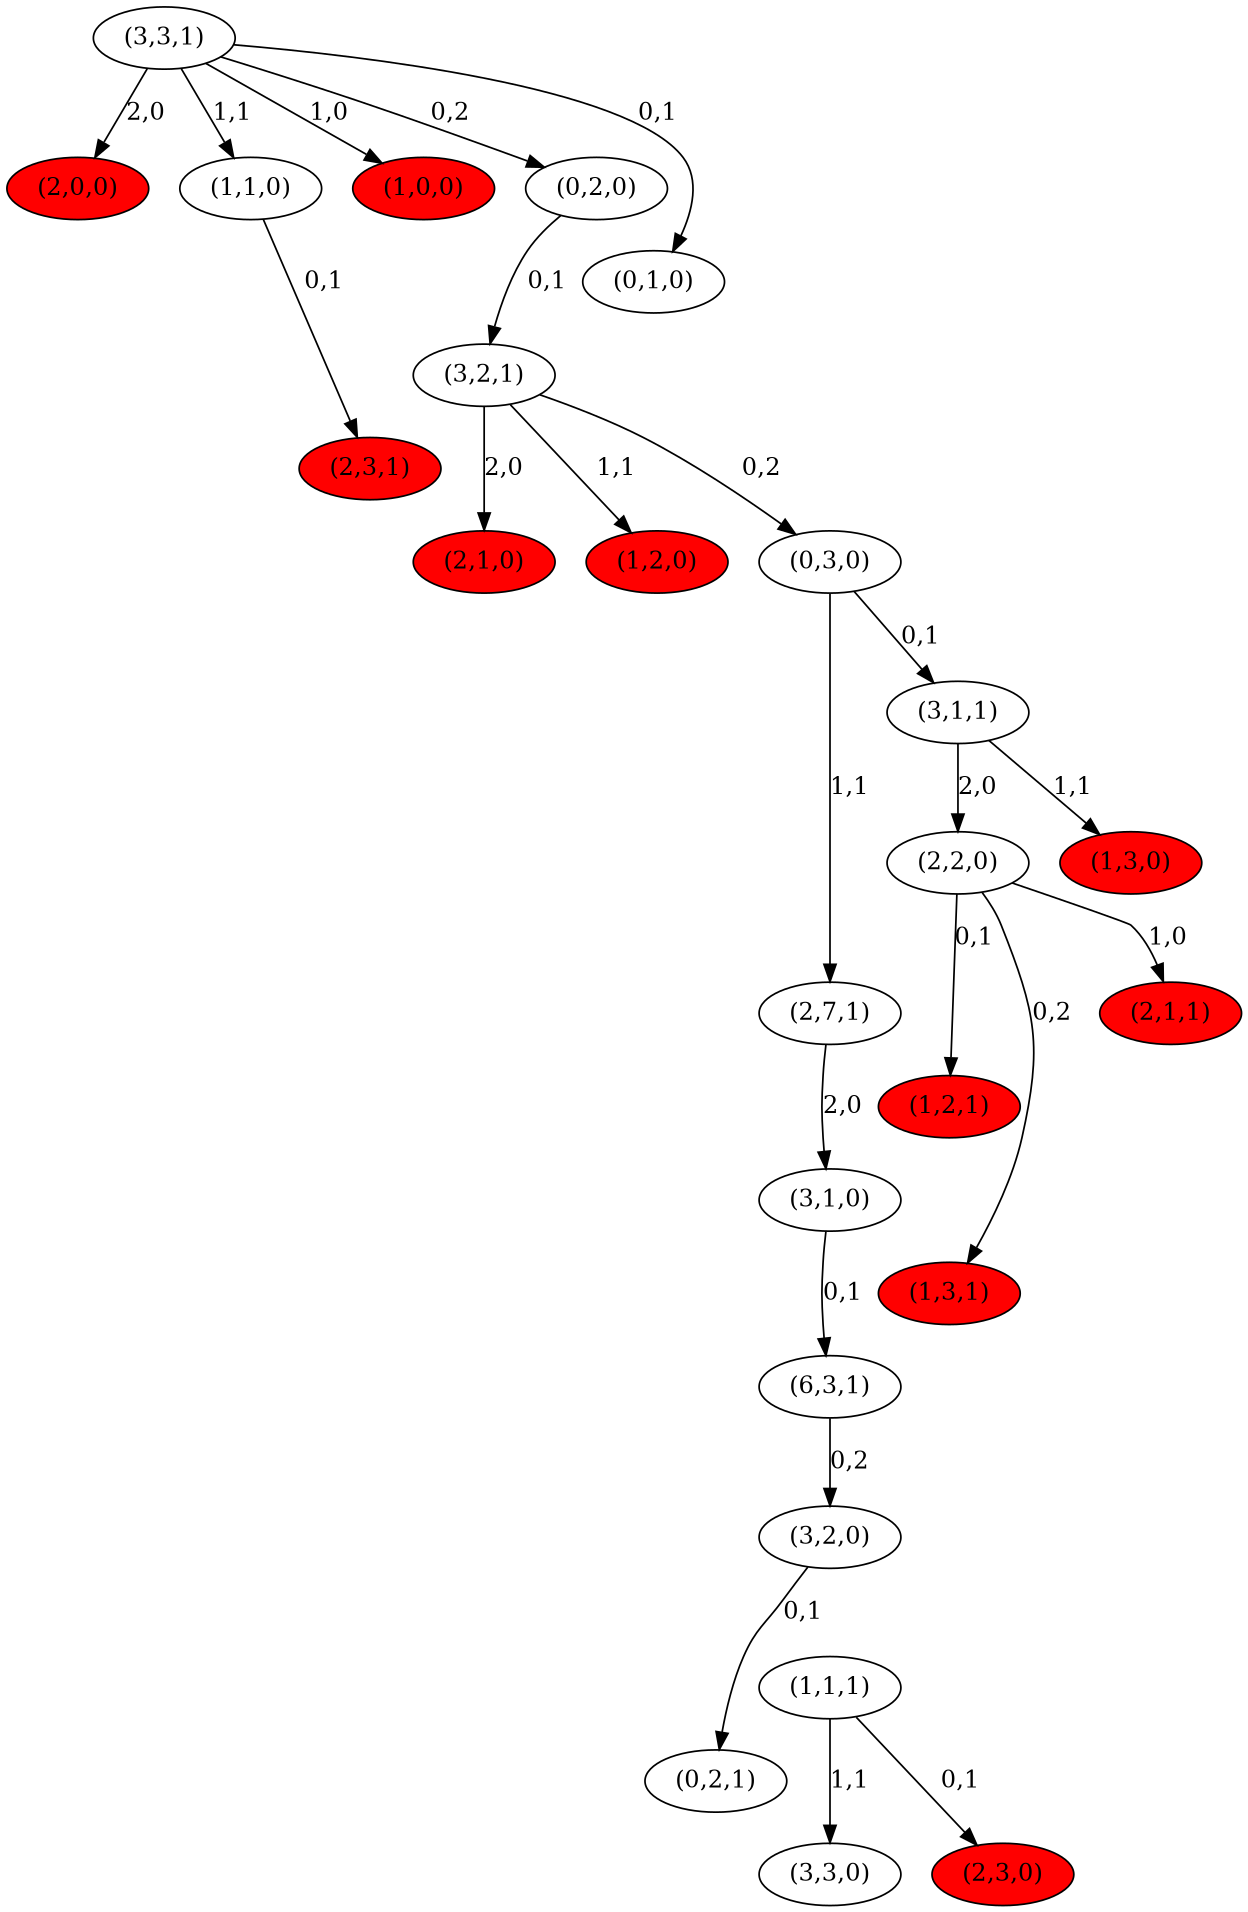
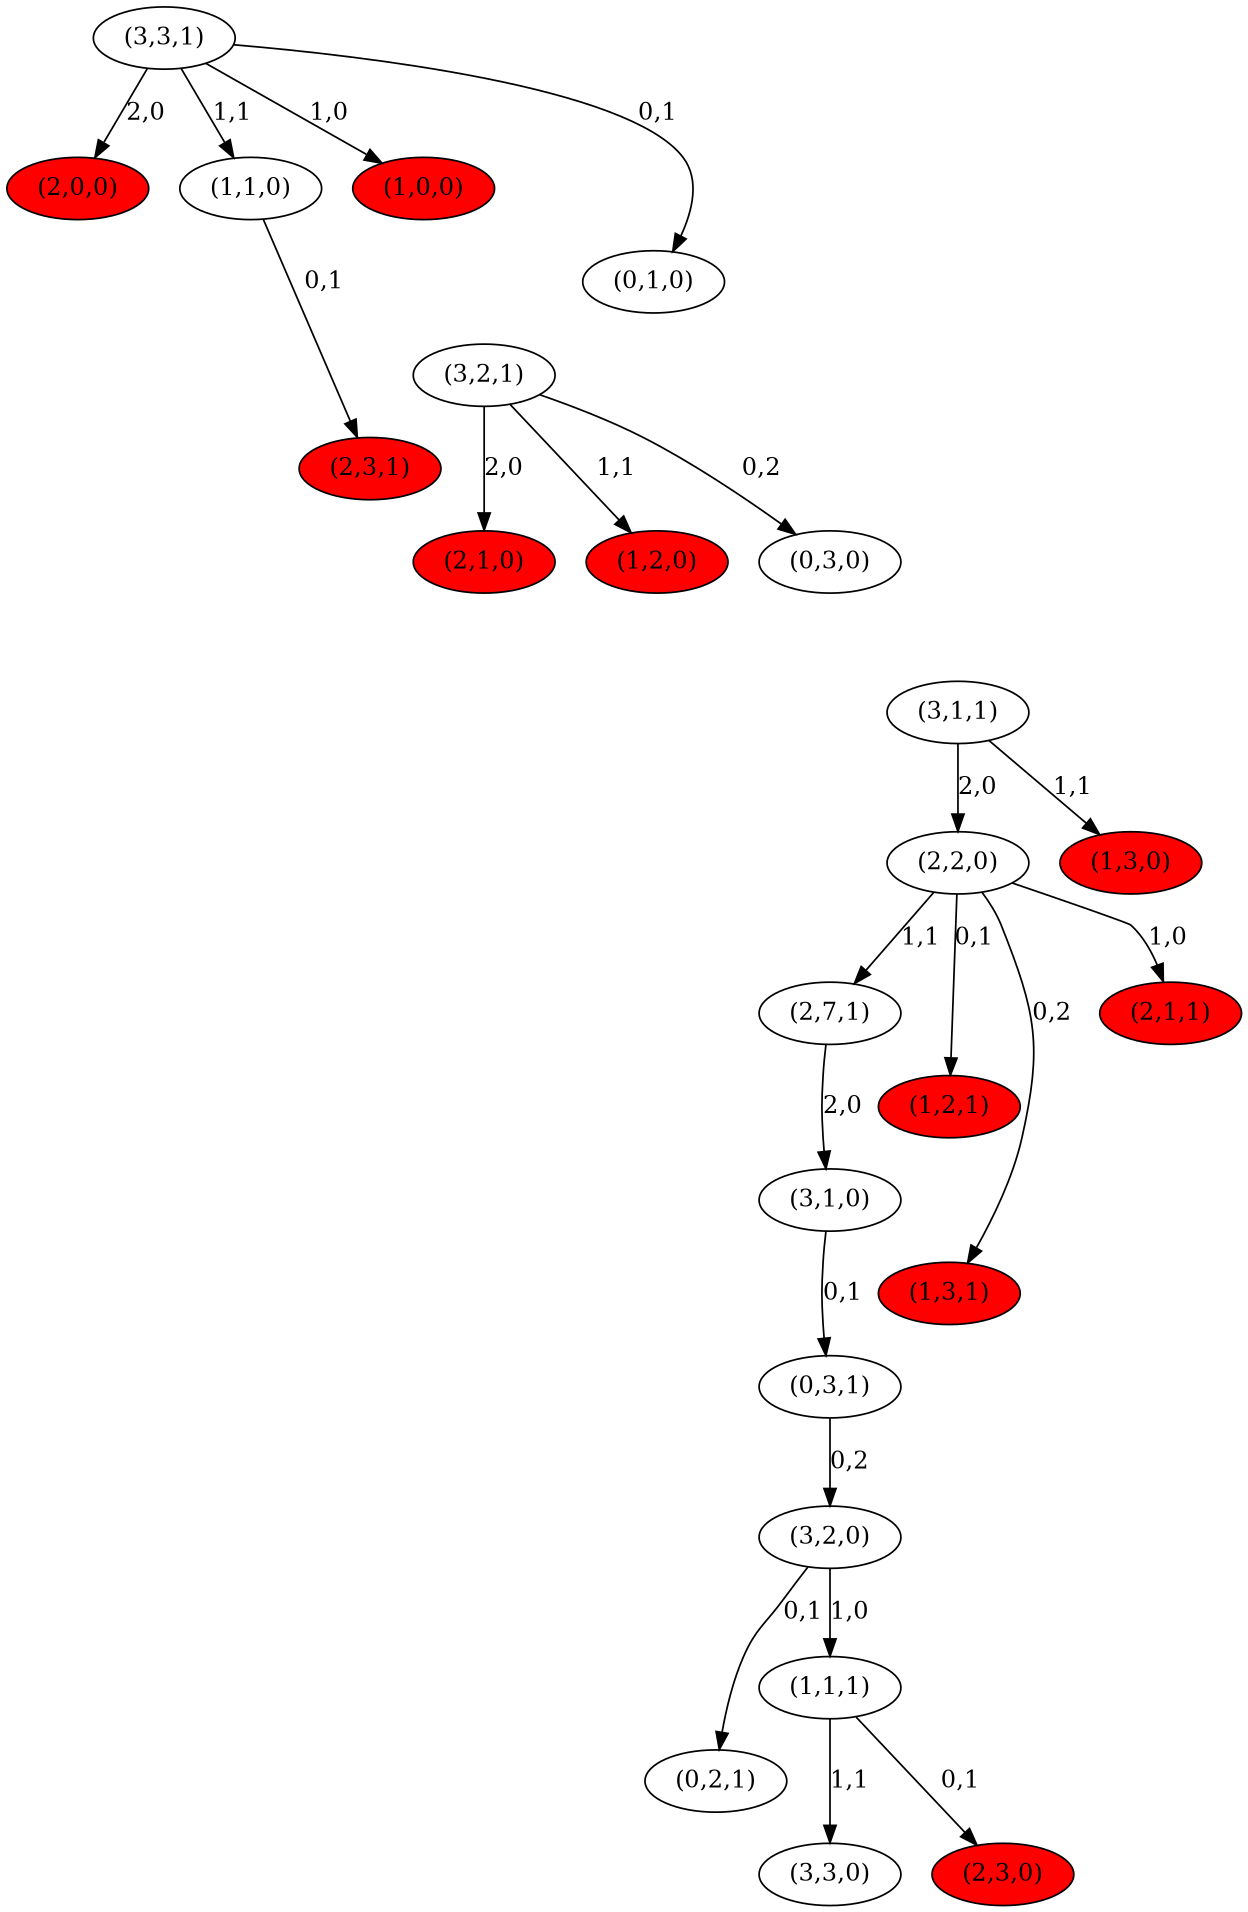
node "(0,2,0)": removed
edge "(0,3,0)" -> "(3,1,1)": removed, label "0,1"
edge "(0,3,0)" -> "(2,7,1)": now "(2,2,0)" -> "(2,7,1)"
node "(6,3,1)": label "(6,3,1)" -> "(0,3,1)"
edge "(3,2,0)" -> "(1,1,1)": added, label "1,0"
